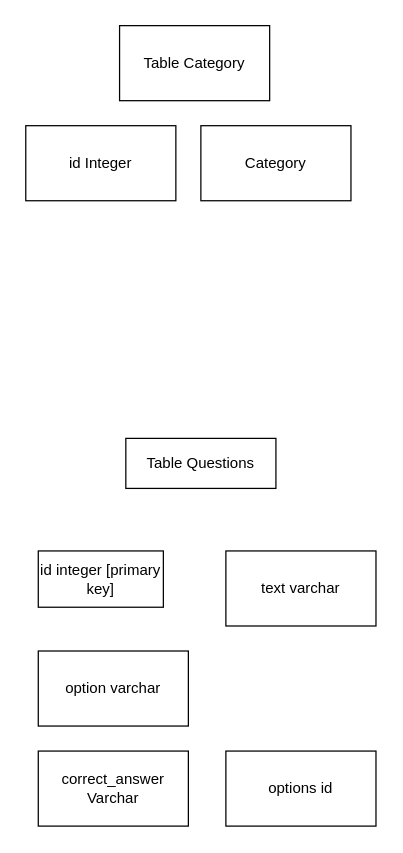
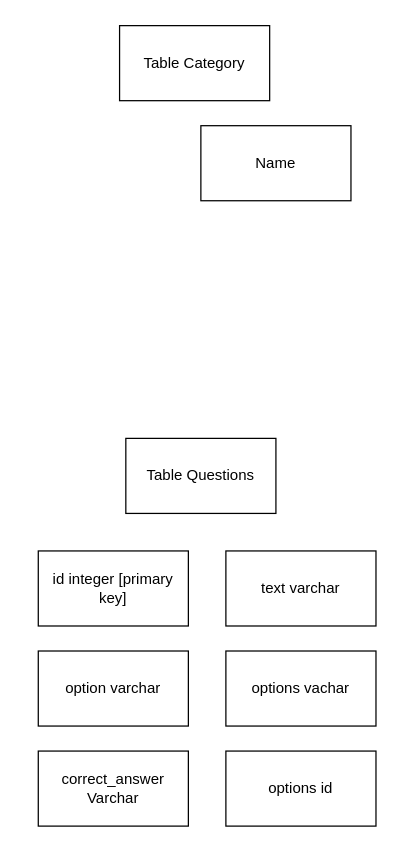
node "id Integer": removed
node "Category": label "Category" -> "Name"
node "Table Questions": size 150x50 -> 150x75
node "id integer [primary key]": size 125x56 -> 150x75
node "options vachar": added
